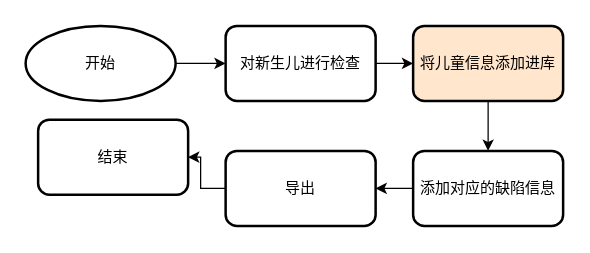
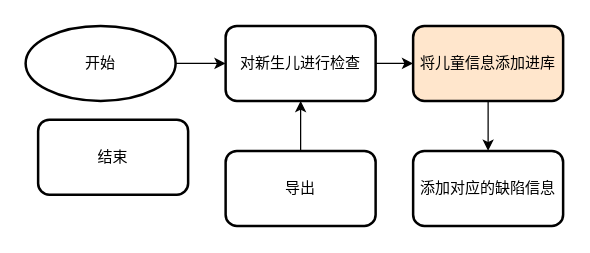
edge "导出" -> "结束": now "导出" -> "对新生儿进行检查"
edge "添加对应的缺陷信息" -> "导出": removed
